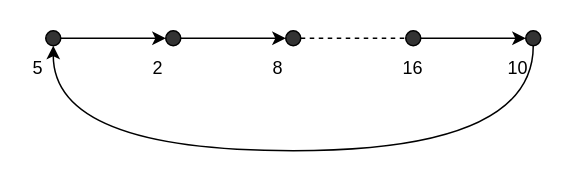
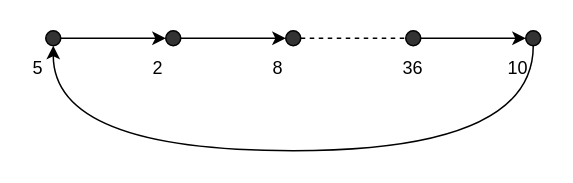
node "16": label "16" -> "36"
